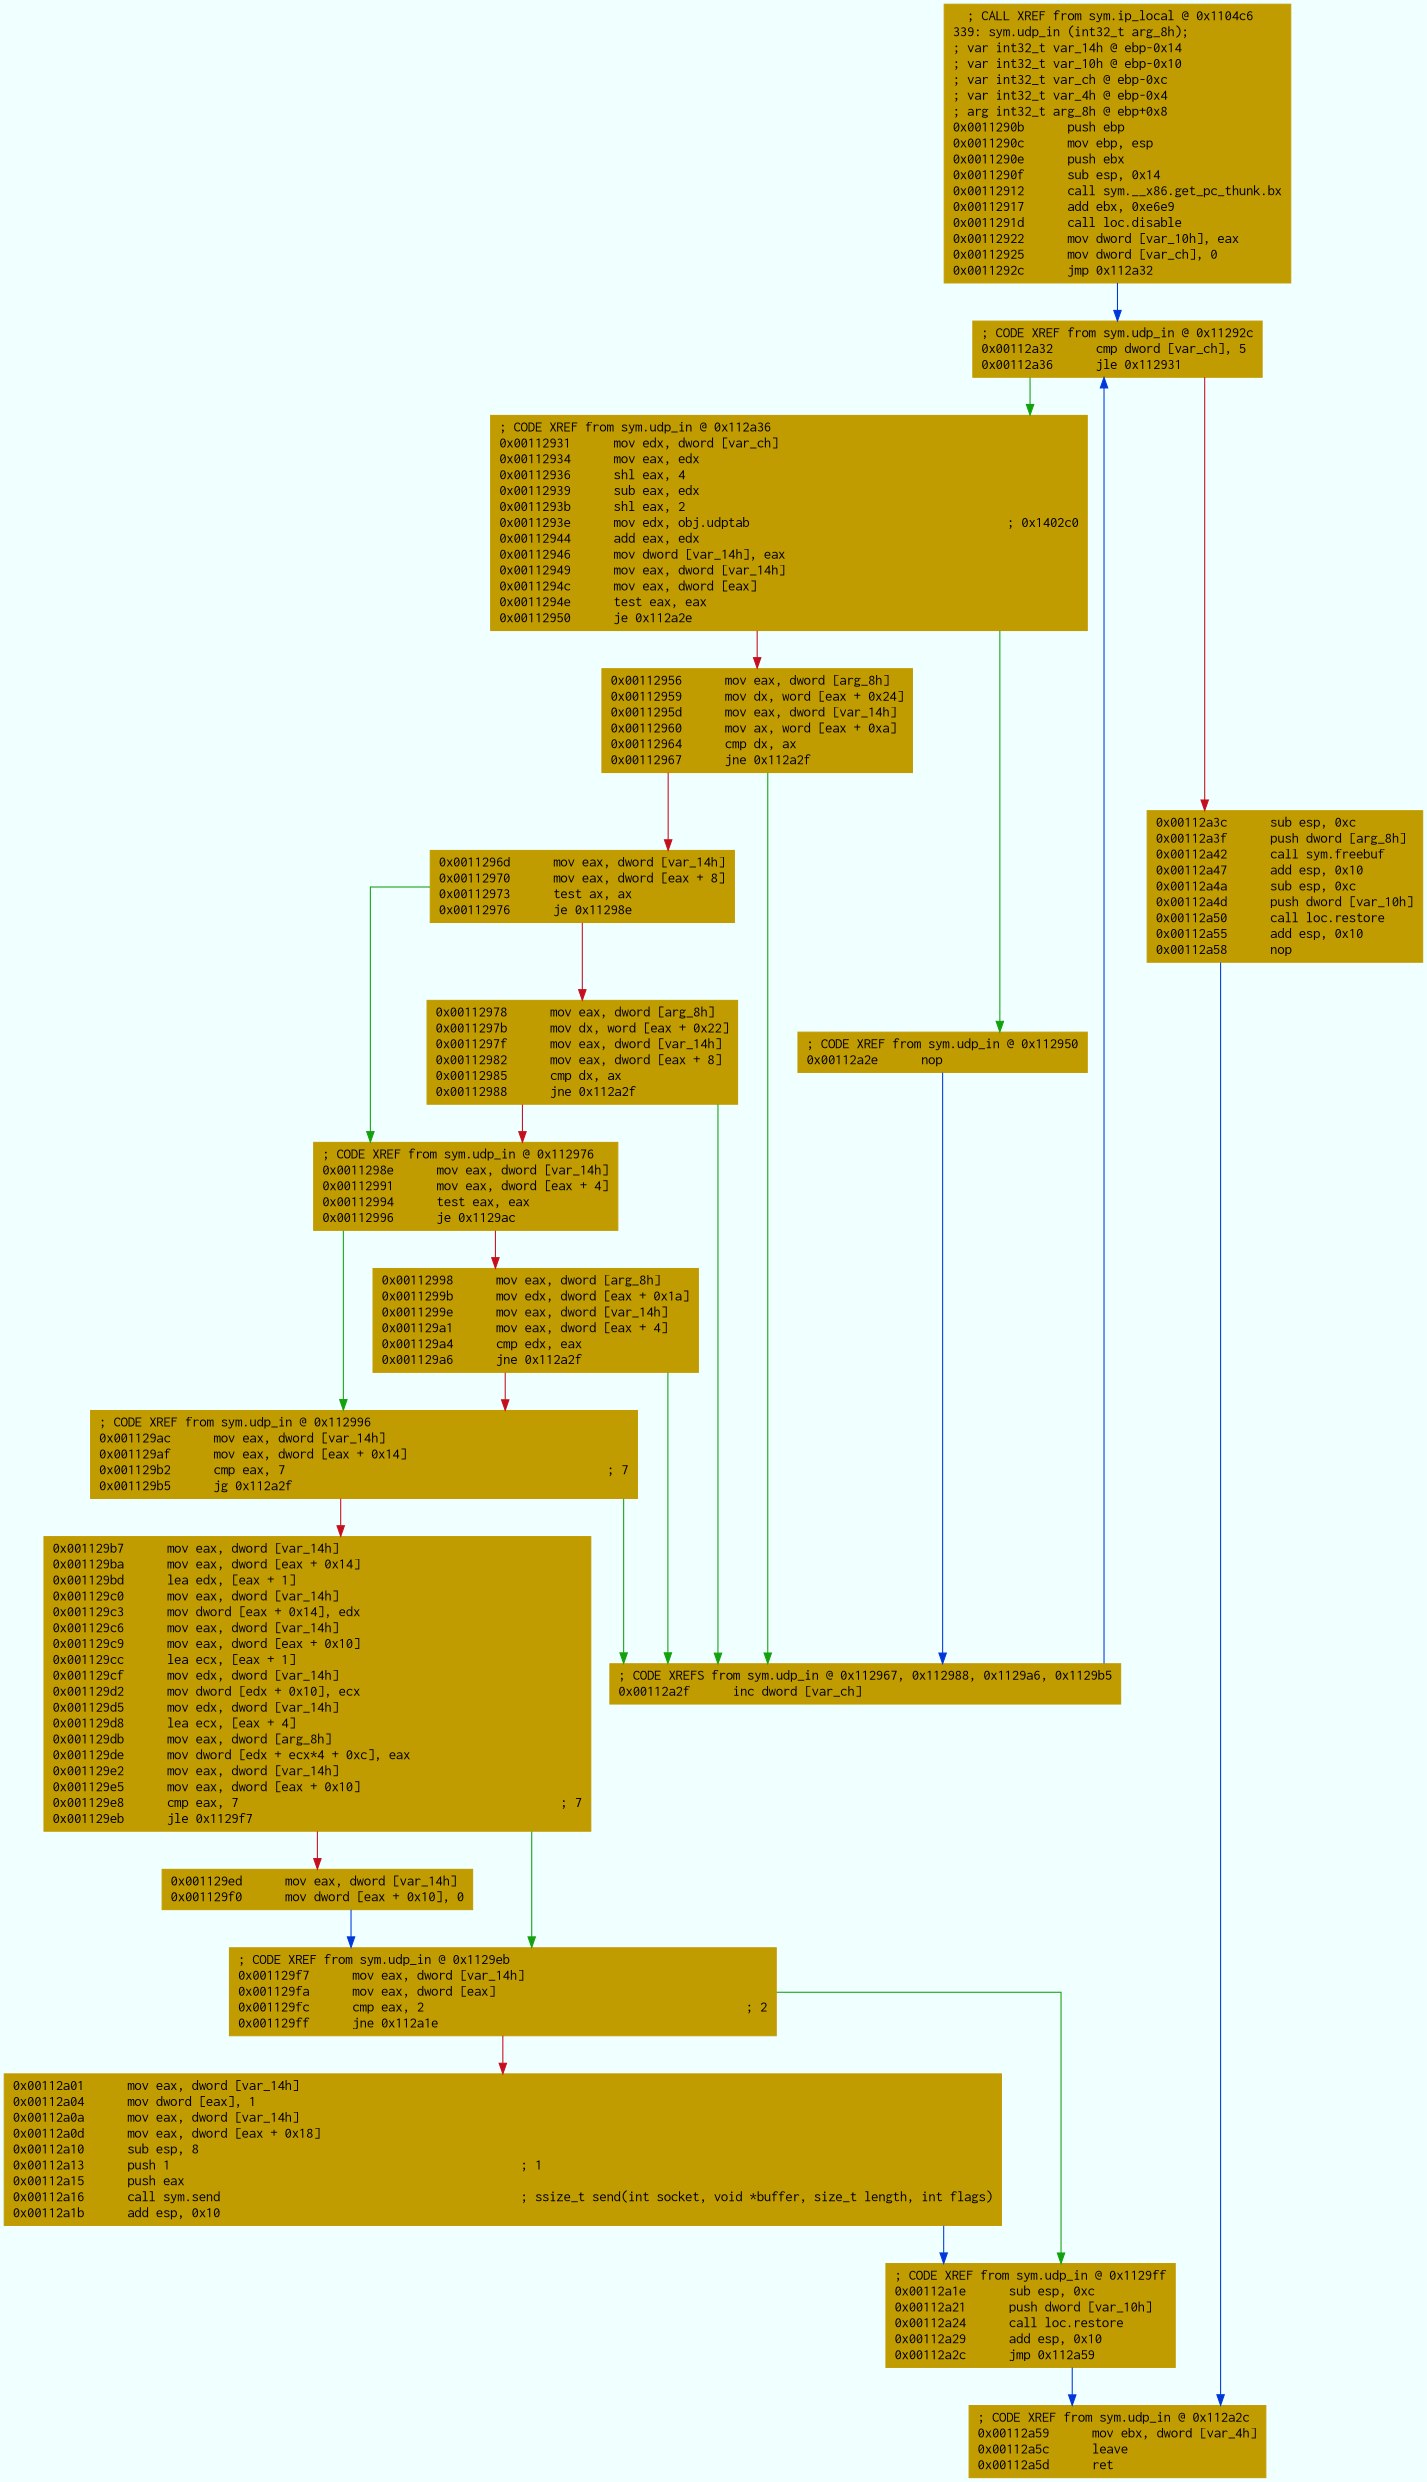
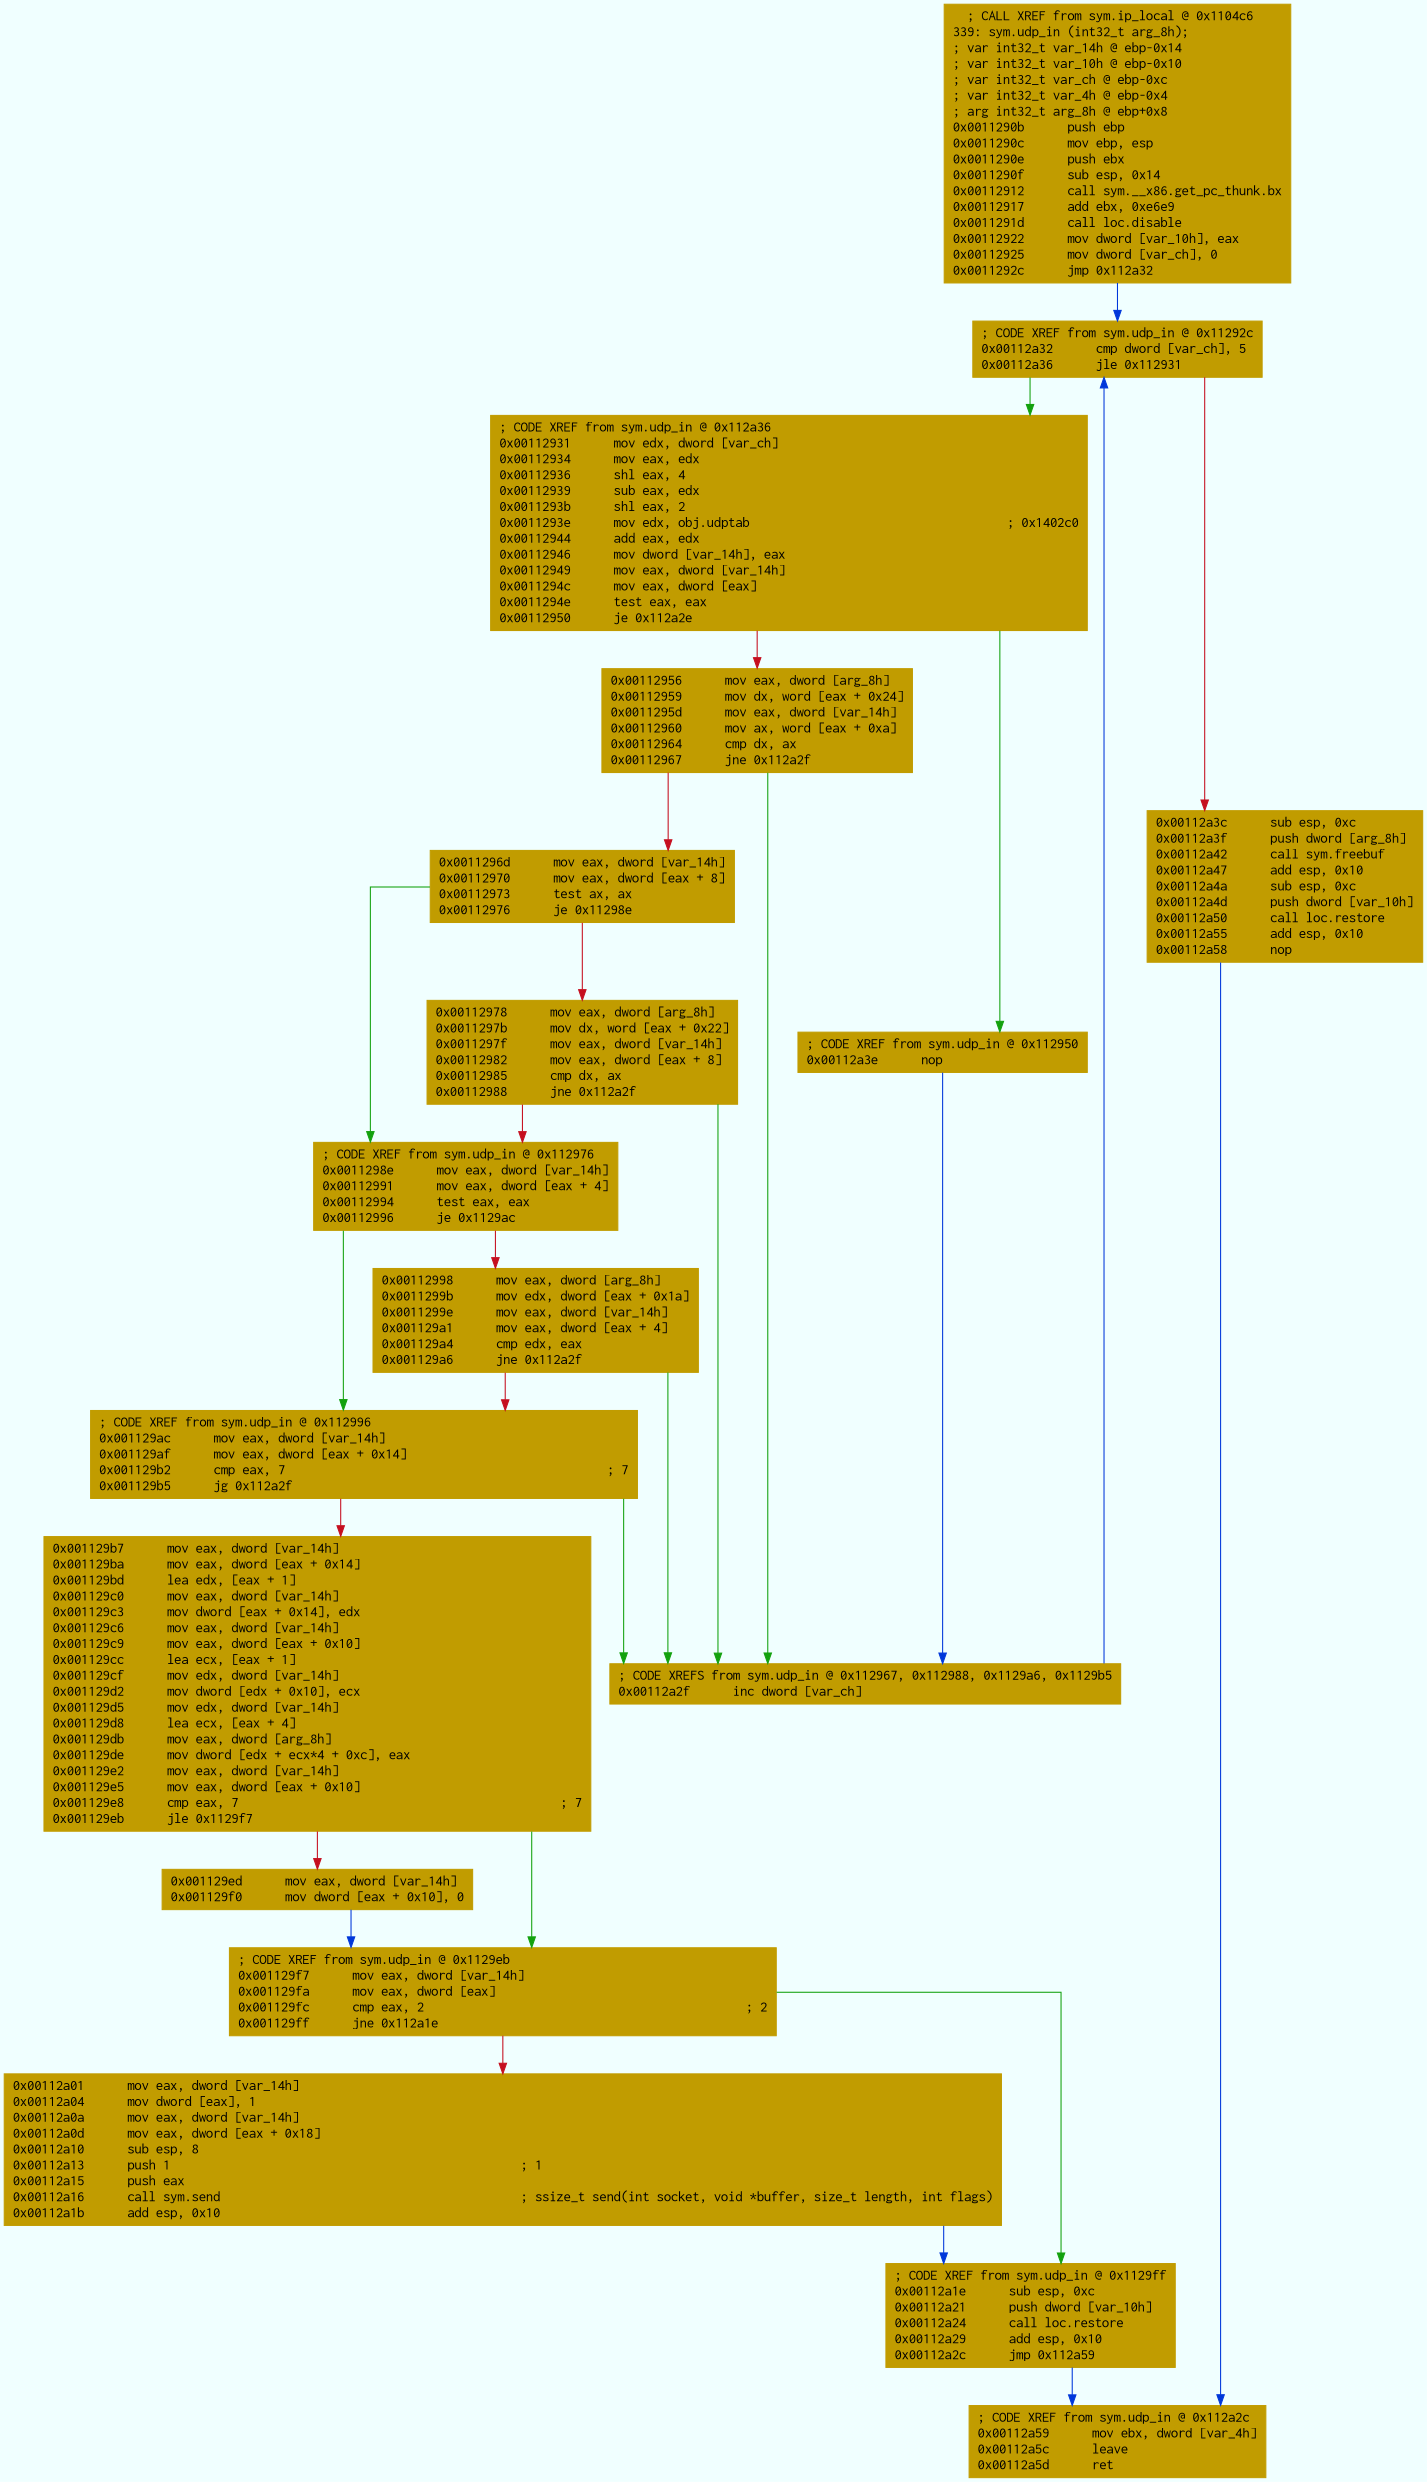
node "; CODE XREF from sym.udp_in @ 0x112950 0x00112a2e      nop": label "; CODE XREF from sym.udp_in @ 0x112950 0x00112a2e      nop" -> "; CODE XREF from sym.udp_in @ 0x112950 0x00112a3e      nop"
